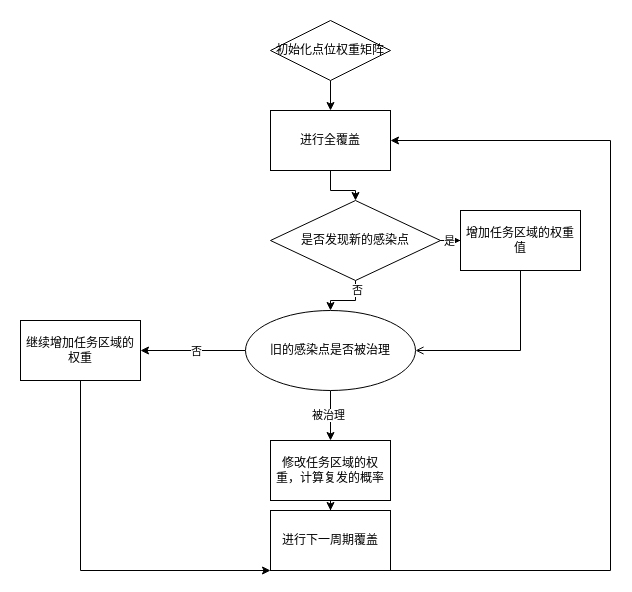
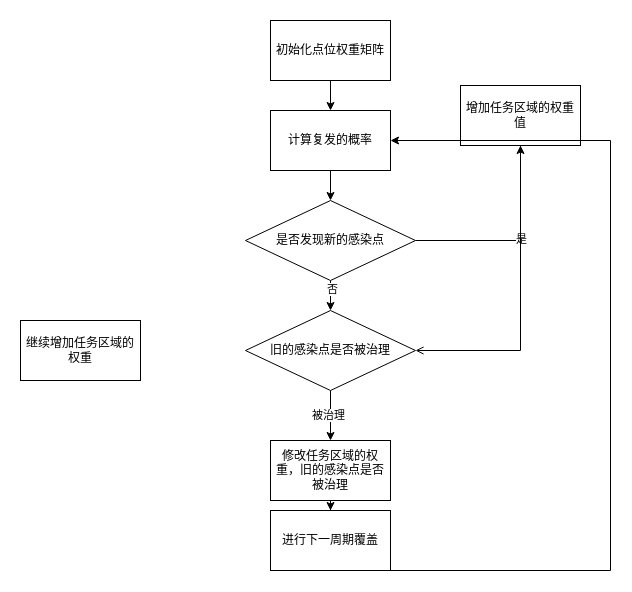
node "初始化点位权重矩阵": shape diamond -> rectangle
node "进行全覆盖": label "进行全覆盖" -> "计算复发的概率"
node "是否发现新的感染点": moved (356, 241) -> (331, 241)
node "增加任务区域的权重值": moved (521, 241) -> (521, 116)
edge "旧的感染点是否被治理" -> "继续增加任务区域的权重": removed, label "否"
node "旧的感染点是否被治理": shape ellipse -> diamond
node "修改任务区域的权重，计算复发的概率": label "修改任务区域的权重，计算复发的概率" -> "修改任务区域的权重，旧的感染点是否被治理"
edge "继续增加任务区域的权重" -> "进行下一周期覆盖": removed
